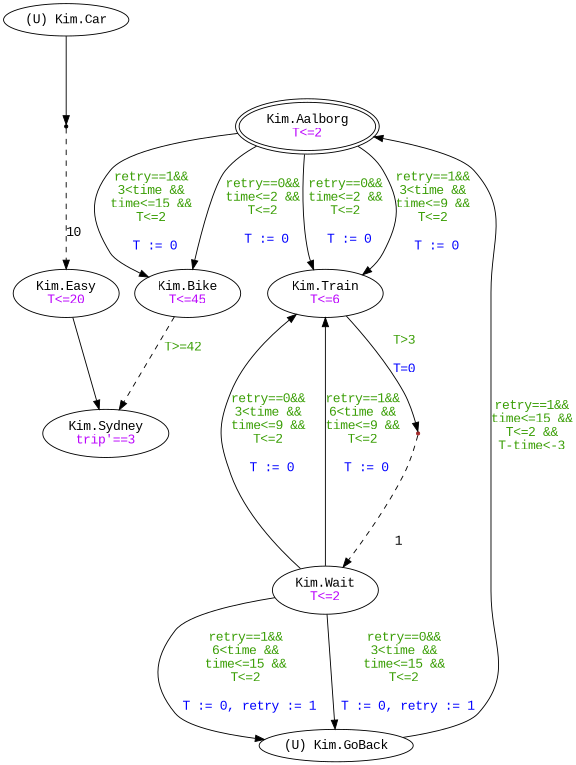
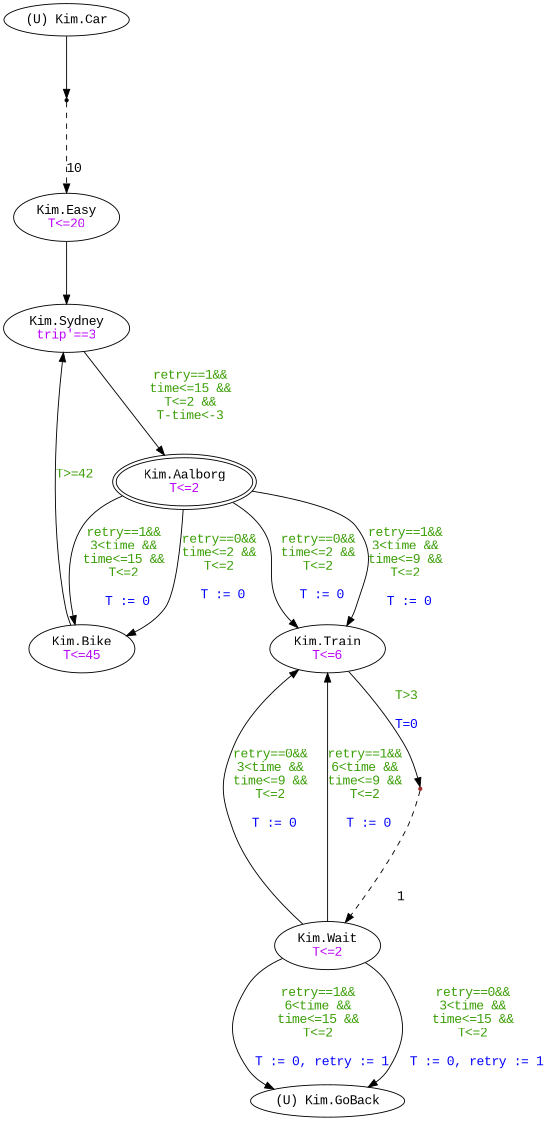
edge "Kim.Bike" -> "Kim.Sydney": style dashed -> solid
edge "(U) Kim.GoBack" -> "Kim.Aalborg": now "Kim.Sydney" -> "Kim.Aalborg"
